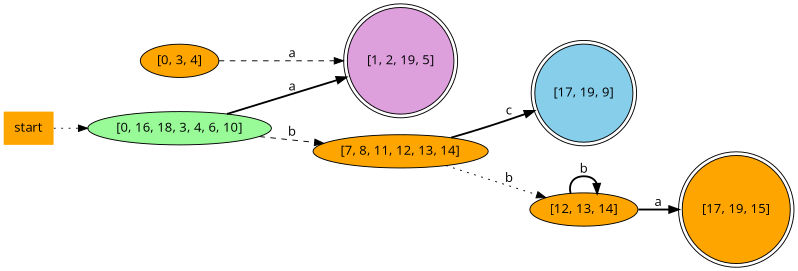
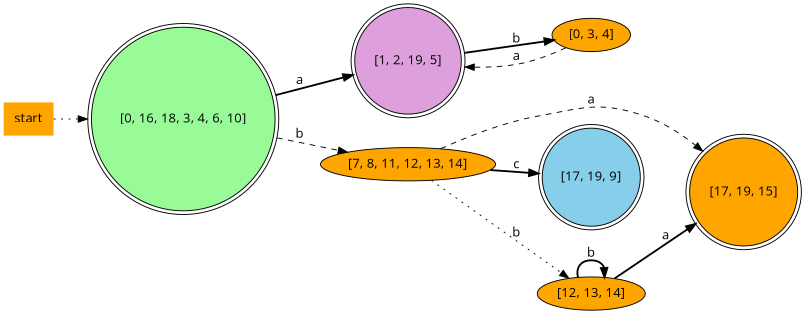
edge "[1, 2, 19, 5]" -> "[0, 3, 4]": added, label "b"
edge "[7, 8, 11, 12, 13, 14]" -> "[17, 19, 15]": added, label "a"
node "[0, 16, 18, 3, 4, 6, 10]": shape ellipse -> doublecircle
